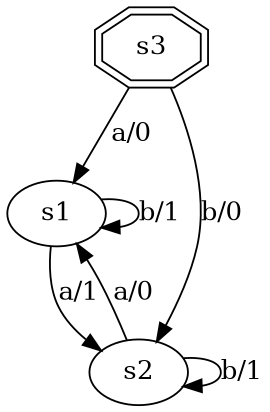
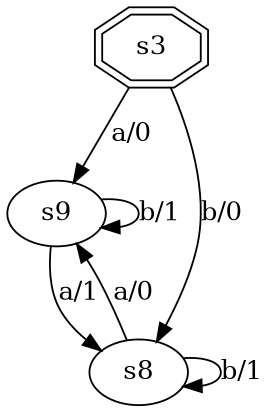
node "s1": label "s1" -> "s9"
node "s2": label "s2" -> "s8"
